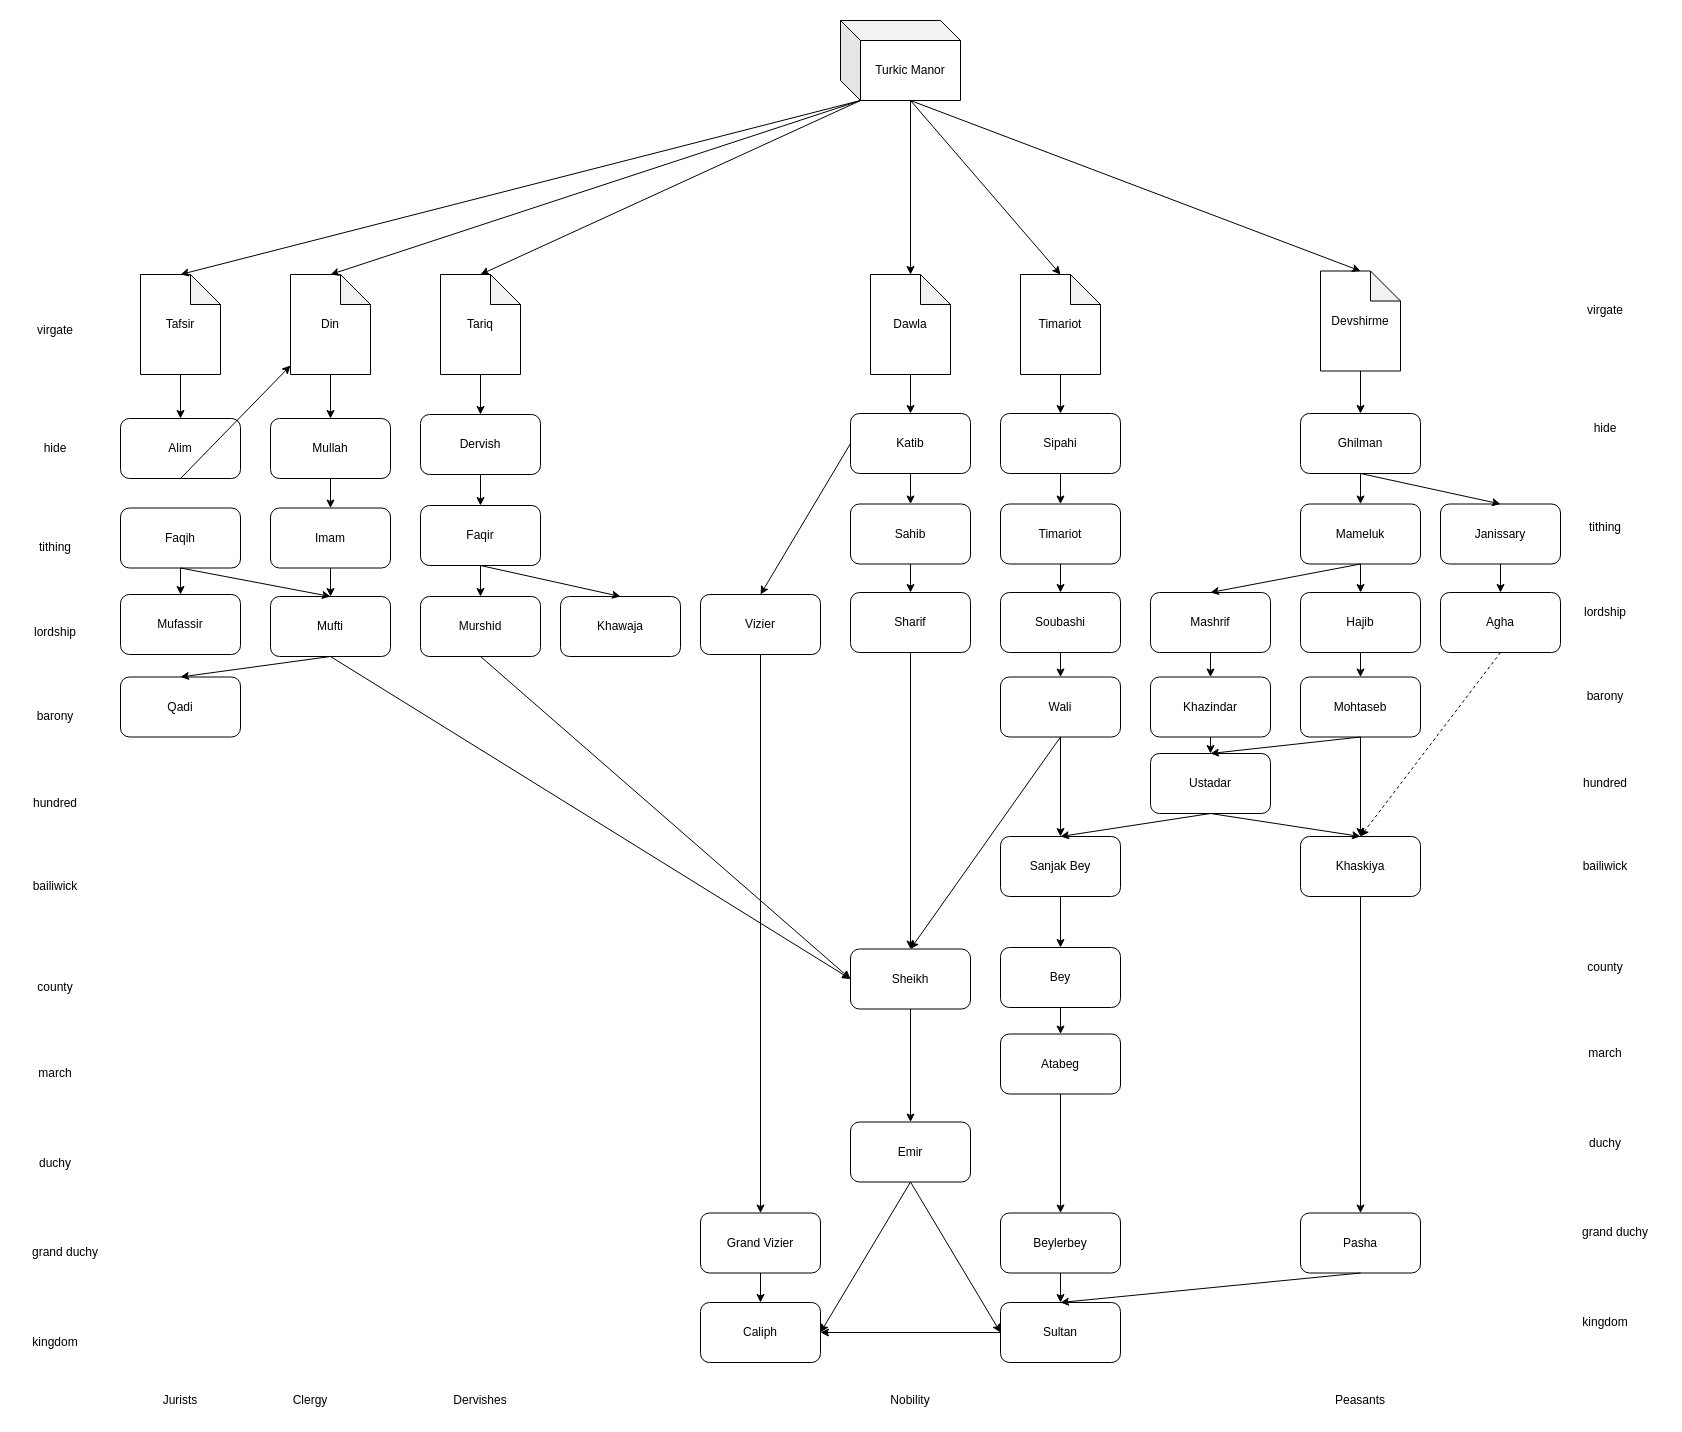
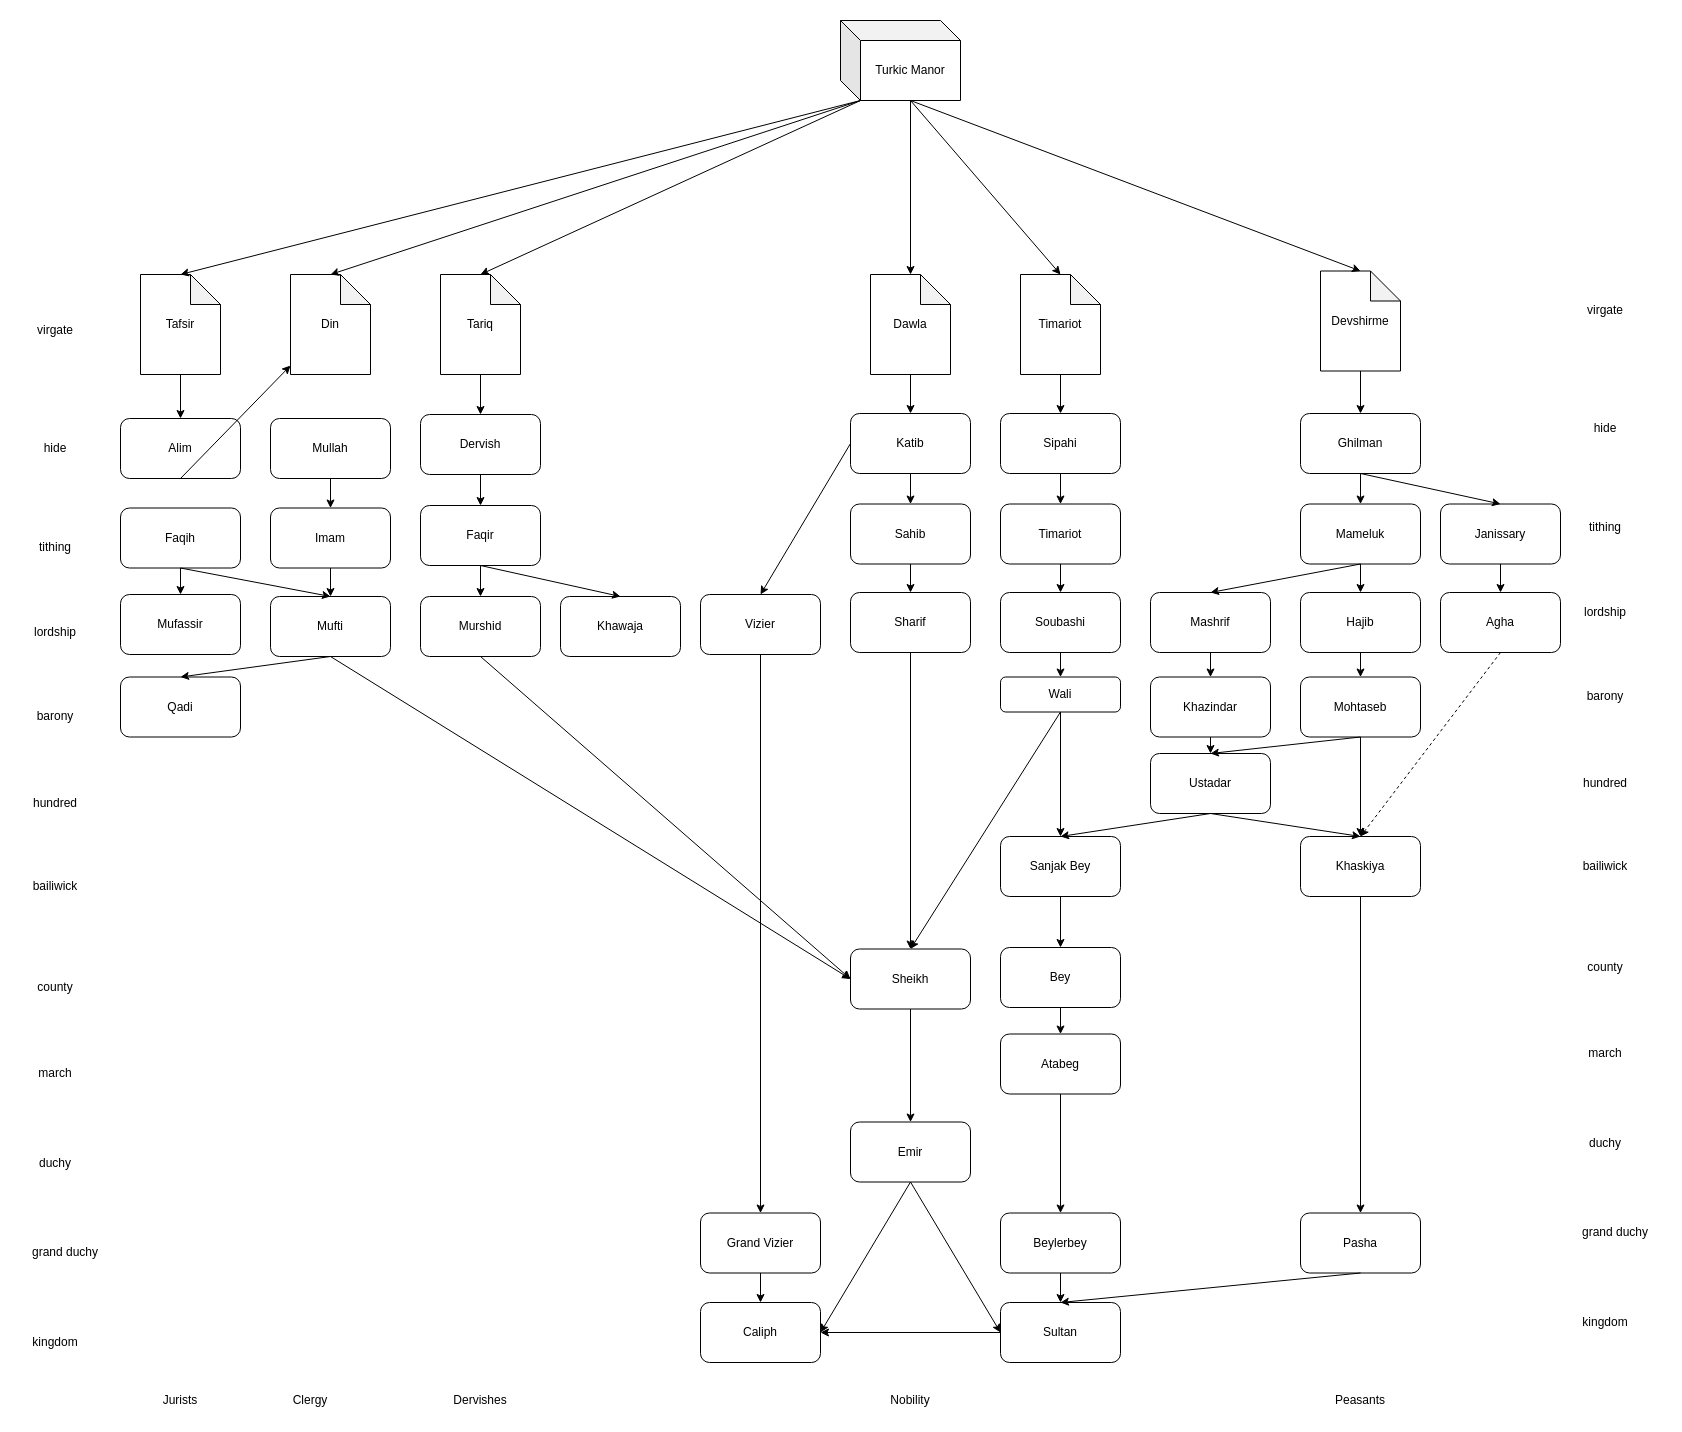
edge "Din" -> "Mullah": removed
node "Wali": size 120x60 -> 120x35
